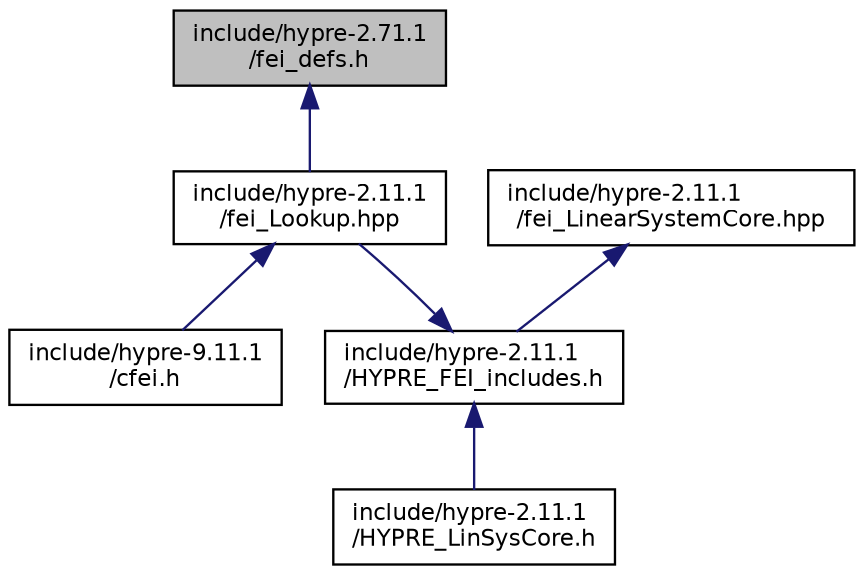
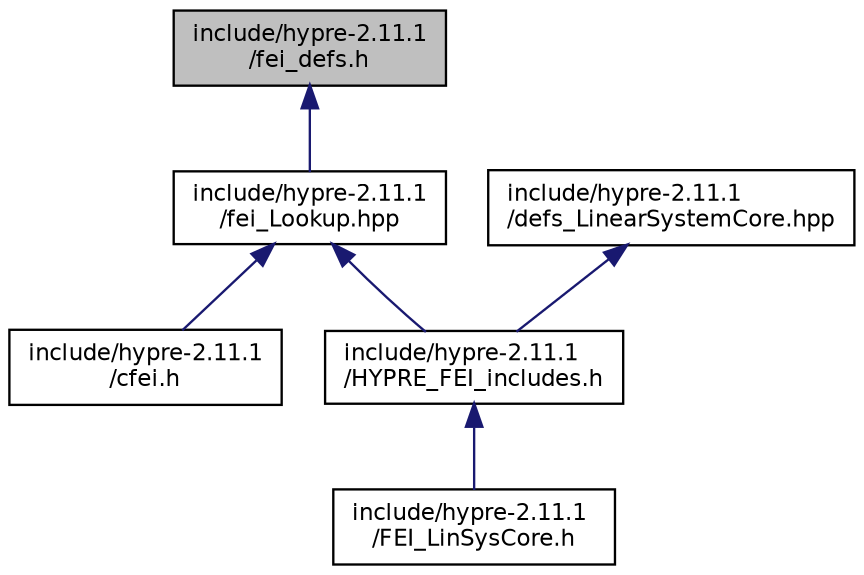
node "include/hypre-2.71.1 /fei_defs.h": label "include/hypre-2.71.1 /fei_defs.h" -> "include/hypre-2.11.1 /fei_defs.h"
node "include/hypre-2.11.1 /fei_LinearSystemCore.hpp": label "include/hypre-2.11.1 /fei_LinearSystemCore.hpp" -> "include/hypre-2.11.1 /defs_LinearSystemCore.hpp"
edge "include/hypre-2.11.1 /fei_Lookup.hpp" -> "include/hypre-2.11.1 /HYPRE_FEI_includes.h": reversed
node "include/hypre-9.11.1 /cfei.h": label "include/hypre-9.11.1 /cfei.h" -> "include/hypre-2.11.1 /cfei.h"
node "include/hypre-2.11.1 /HYPRE_LinSysCore.h": label "include/hypre-2.11.1 /HYPRE_LinSysCore.h" -> "include/hypre-2.11.1 /FEI_LinSysCore.h"
